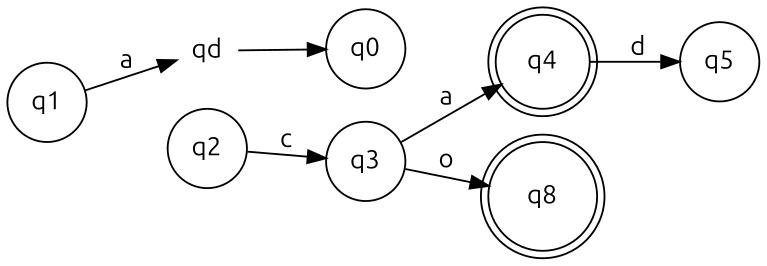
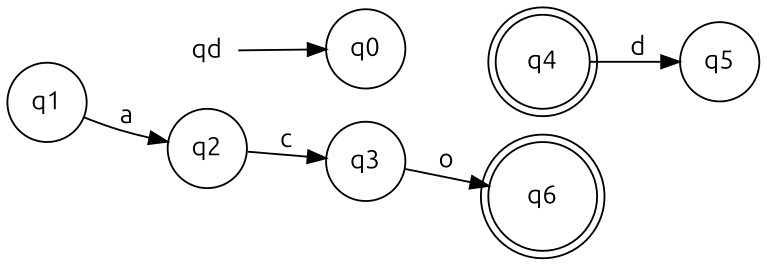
edge "q1" -> "qd": now "q1" -> "q2"
edge "q3" -> "q4": removed, label "a"
node "q8": label "q8" -> "q6"
